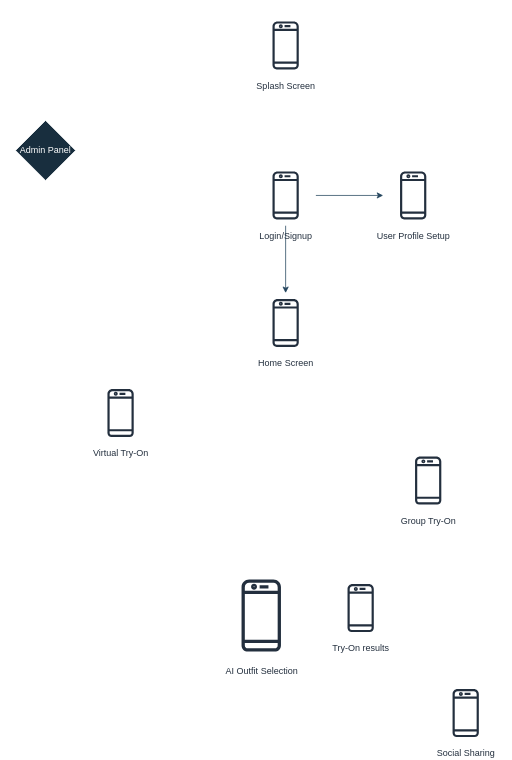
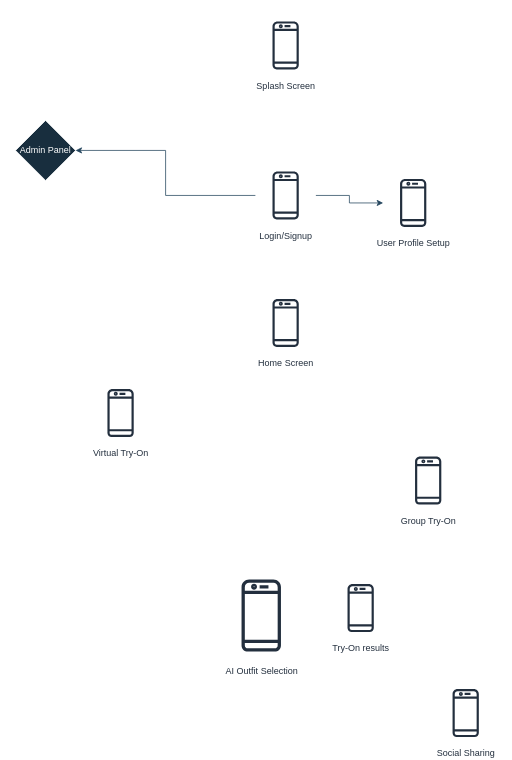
node "User Profile Setup": moved (413, 195) -> (413, 203)
edge "Login/Signup" -> "Home Screen": now "Login/Signup" -> "Admin Panel"
